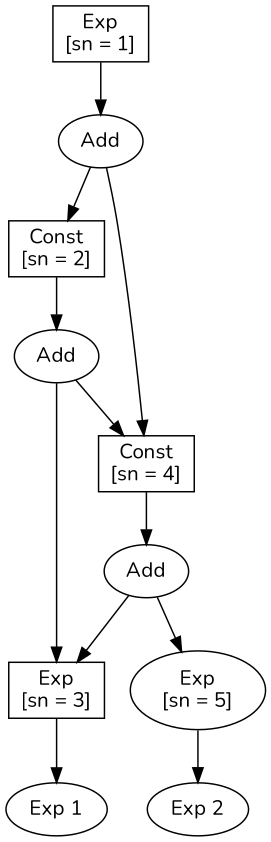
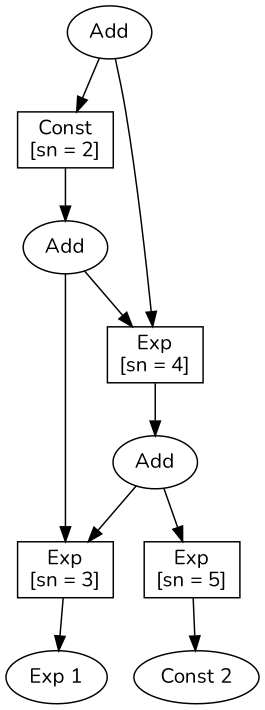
node "Exp [sn = 1]": removed
node "Const [sn = 4]": label "Const [sn = 4]" -> "Exp [sn = 4]"
node "Exp [sn = 5]": shape ellipse -> box
node "Exp 2": label "Exp 2" -> "Const 2"
